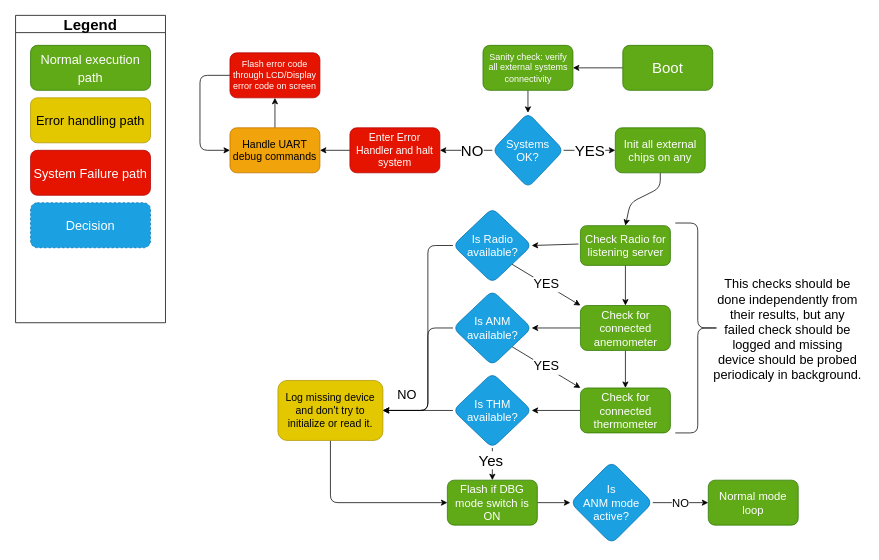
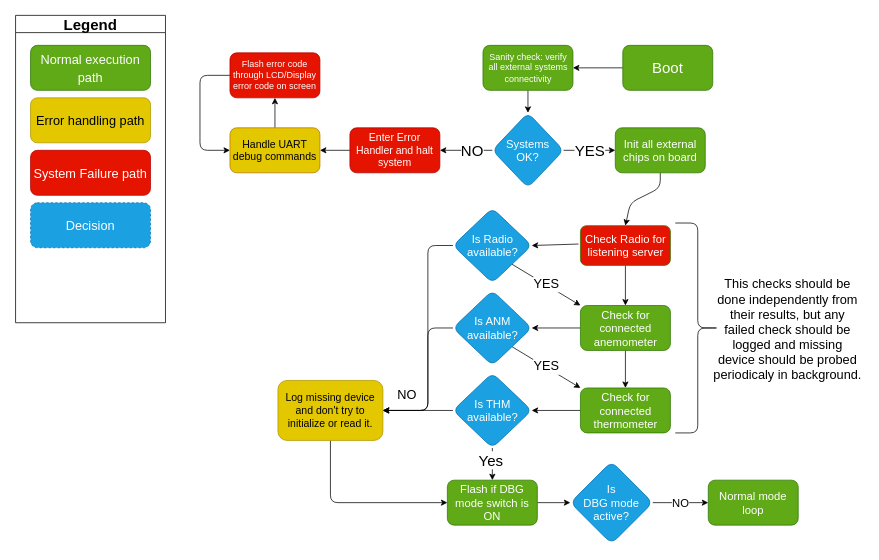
node "Handle UART debug commands": fillcolor #f0a30a -> #e3c800
node "Init all external chips on any": label "Init all external chips on any" -> "Init all external chips on board"
node "Check Radio for listening server": fillcolor #60a917 -> #e51400
node "Is ANM mode active?": label "Is ANM mode active?" -> "Is DBG mode active?"
